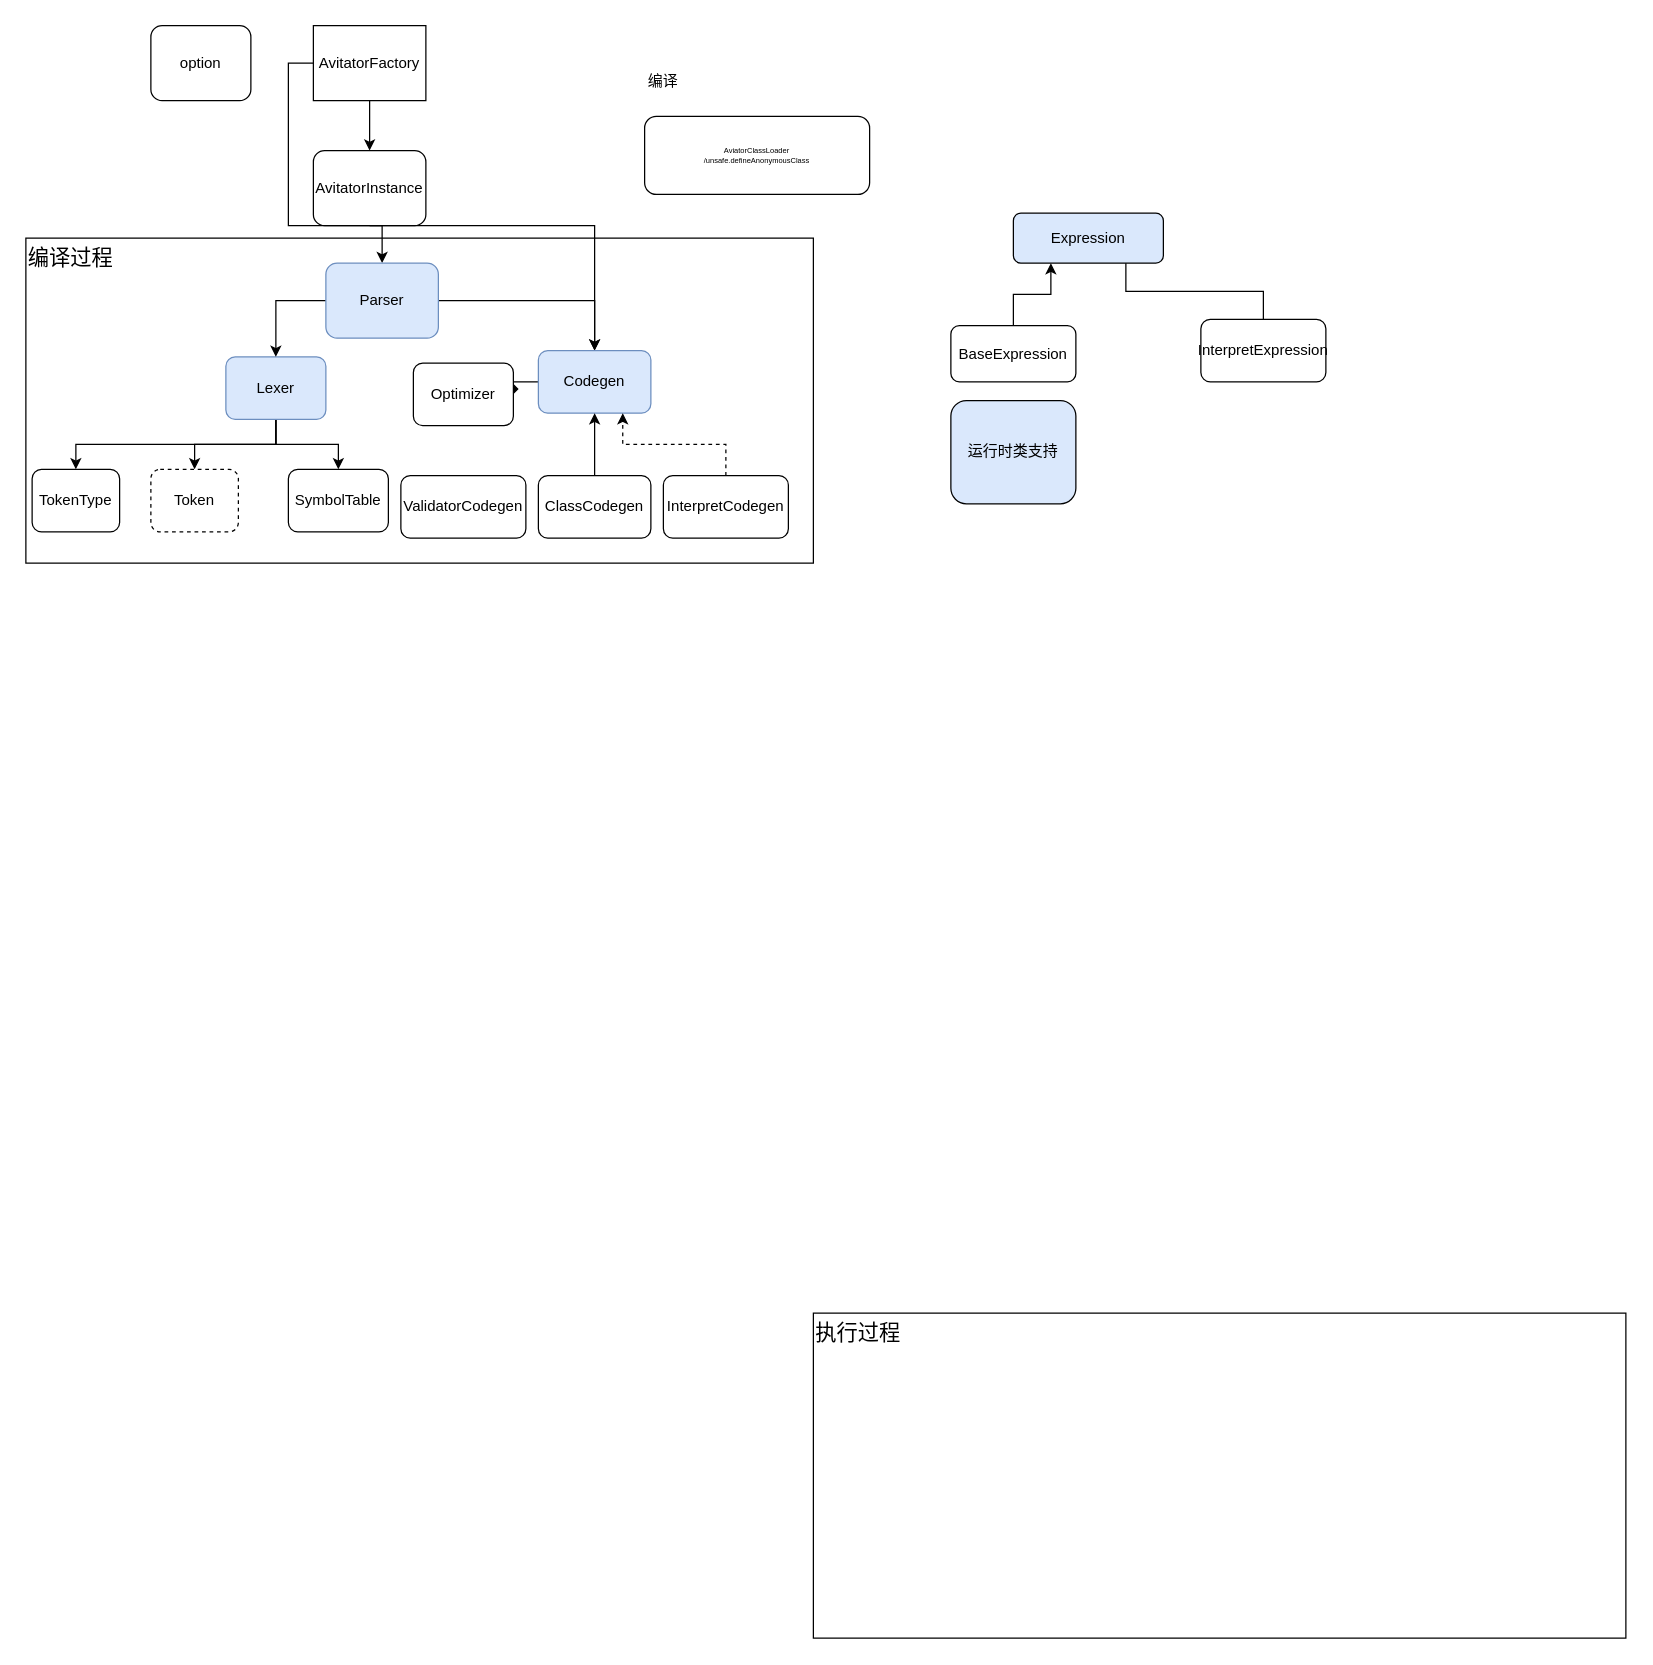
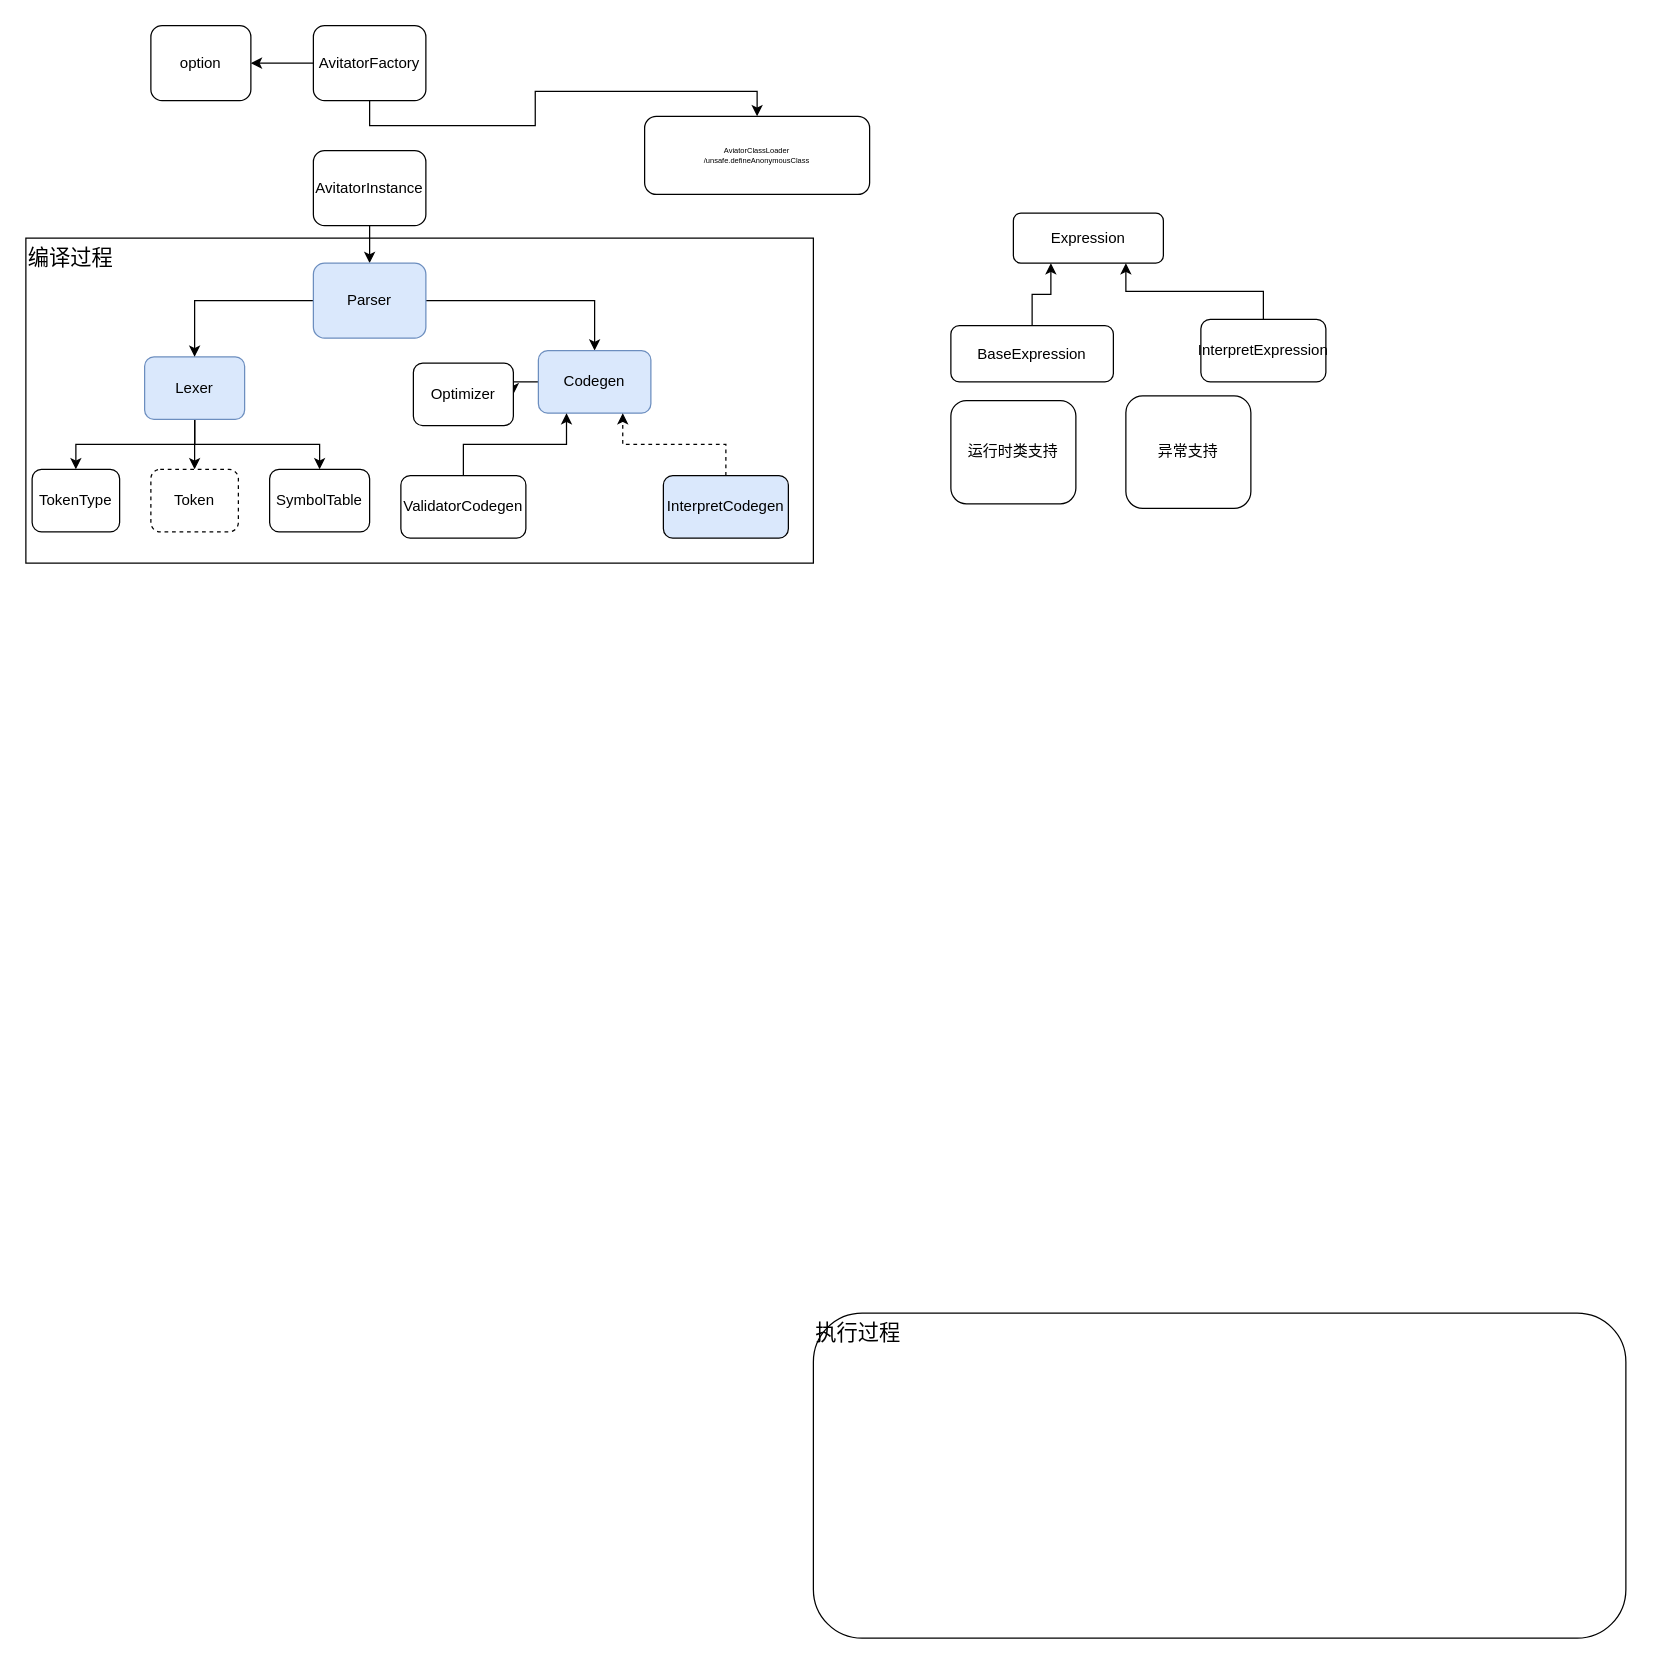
node "AvitatorFactory": shape rectangle -> rounded rectangle
node "编译": removed
edge "AvitatorFactory" -> "AvitatorInstance": now "AvitatorFactory" -> "AviatorClassLoader/unsafe.defineAnonymousClass"
edge "AvitatorFactory" -> "Codegen": now "AvitatorFactory" -> "option"
node "Expression": fillcolor #dae8fc -> #ffffff
edge "Expression" -- "InterpretExpression": arrowhead none -> classic
node "Parser": moved (382, 301) -> (369, 301)
node "BaseExpression": size 125x56 -> 163x56
edge "Codegen" -> "Optimizer": arrowhead diamond -> classic
node "Lexer": moved (276, 388) -> (194, 388)
edge "ValidatorCodegen" -> "Codegen": added
edge "ClassCodegen" -> "Codegen": removed
node "运行时类支持": fillcolor #dae8fc -> #ffffff
node "异常支持": added
node "SymbolTable": moved (338, 501) -> (319, 501)
node "ClassCodegen": removed
node "InterpretCodegen": fillcolor #ffffff -> #dae8fc
node "执行过程": shape rectangle -> rounded rectangle
